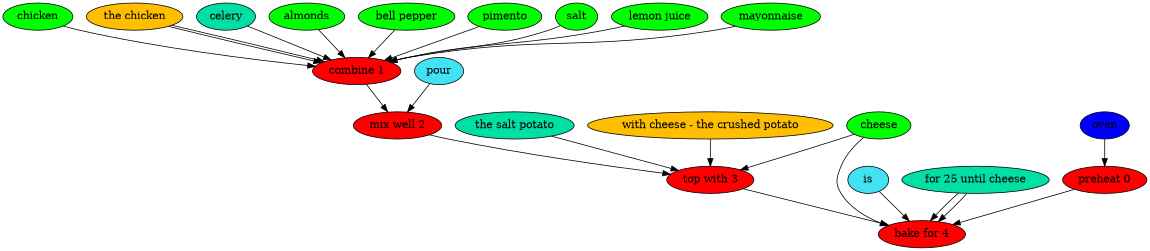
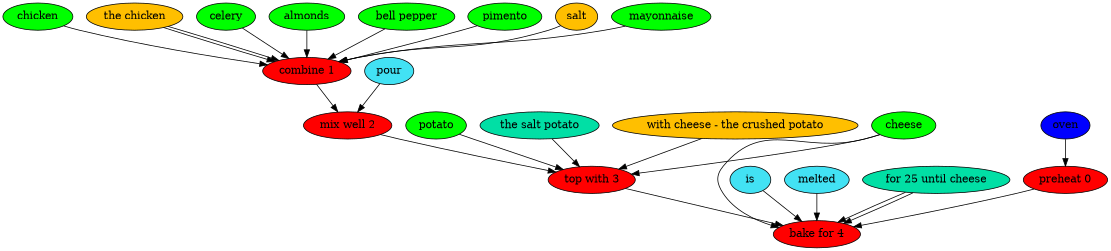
node "celery": fillcolor #01dfa5 -> green
node "salt": fillcolor green -> #ffbf00
node "lemon juice": removed
node "potato": added
node "melted": added
